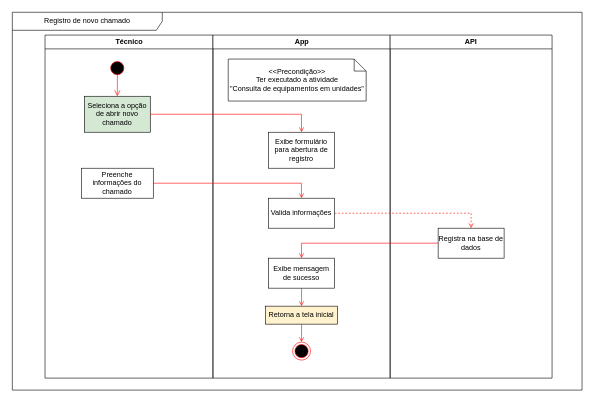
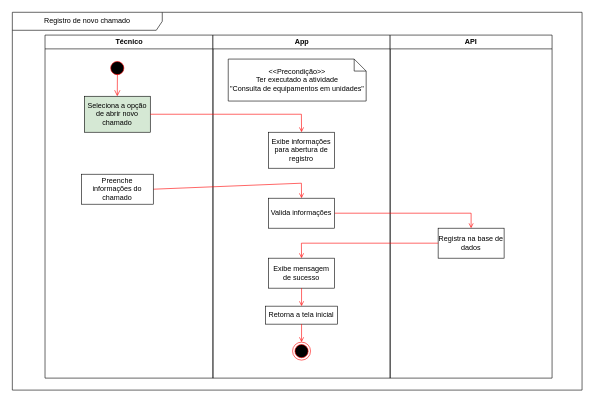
node "Exibe formulário para abertura de registro": label "Exibe formulário para abertura de registro" -> "Exibe informações para abertura de registro"
node "Preenche informações do chamado": moved (117, 183) -> (117, 189)
edge "Valida informações" -> "Registra na base de dados": style dashed -> solid
node "Retorna a tela inicial": fillcolor #fff2cc -> #ffffff
